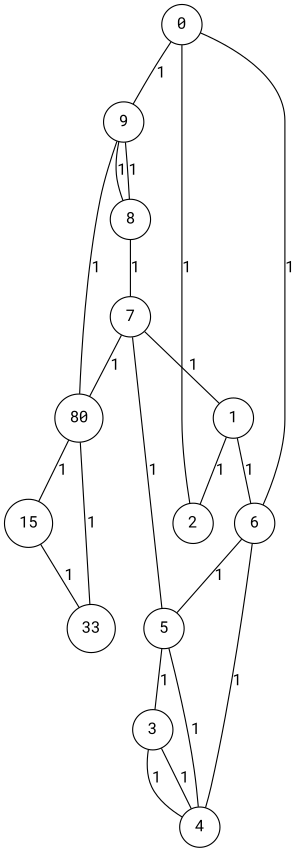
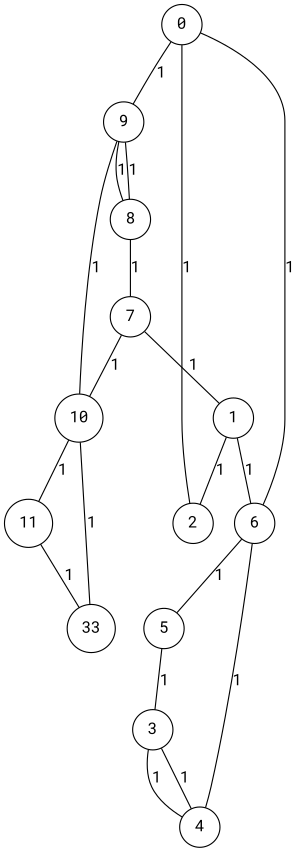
node "80": label "80" -> "10"
edge "7" -- "5": removed, label "1"
node "15": label "15" -> "11"
edge "5" -- "4": removed, label "1"
